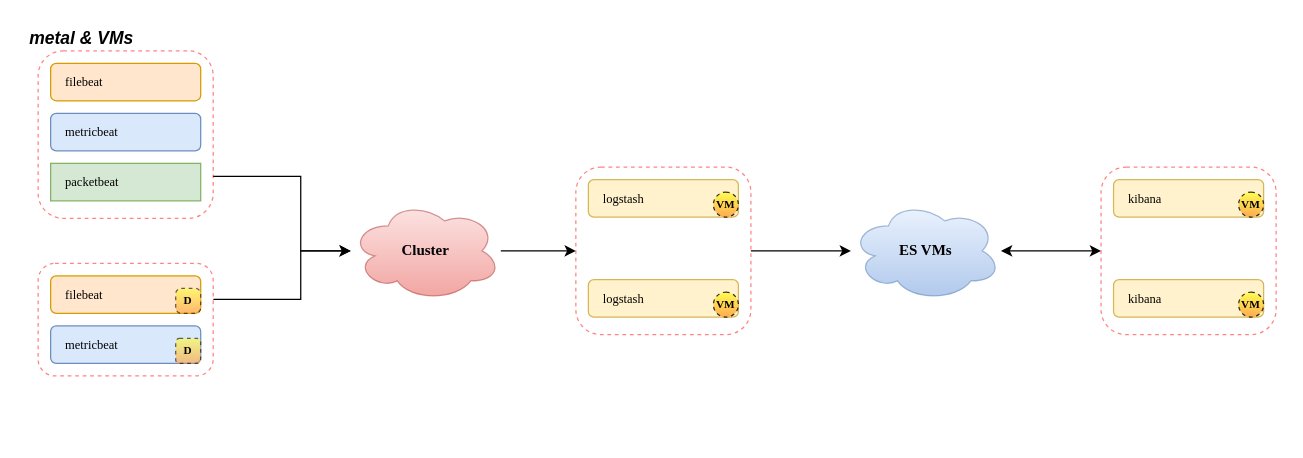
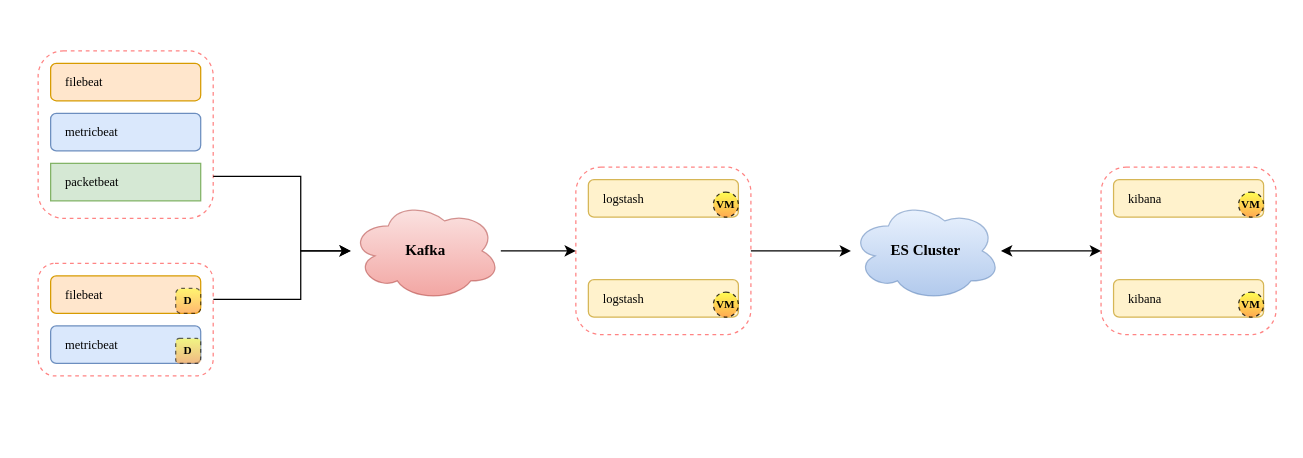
node "metal & VMs": removed
node "Cluster": label "Cluster" -> "Kafka"
node "ES VMs": label "ES VMs" -> "ES Cluster"
